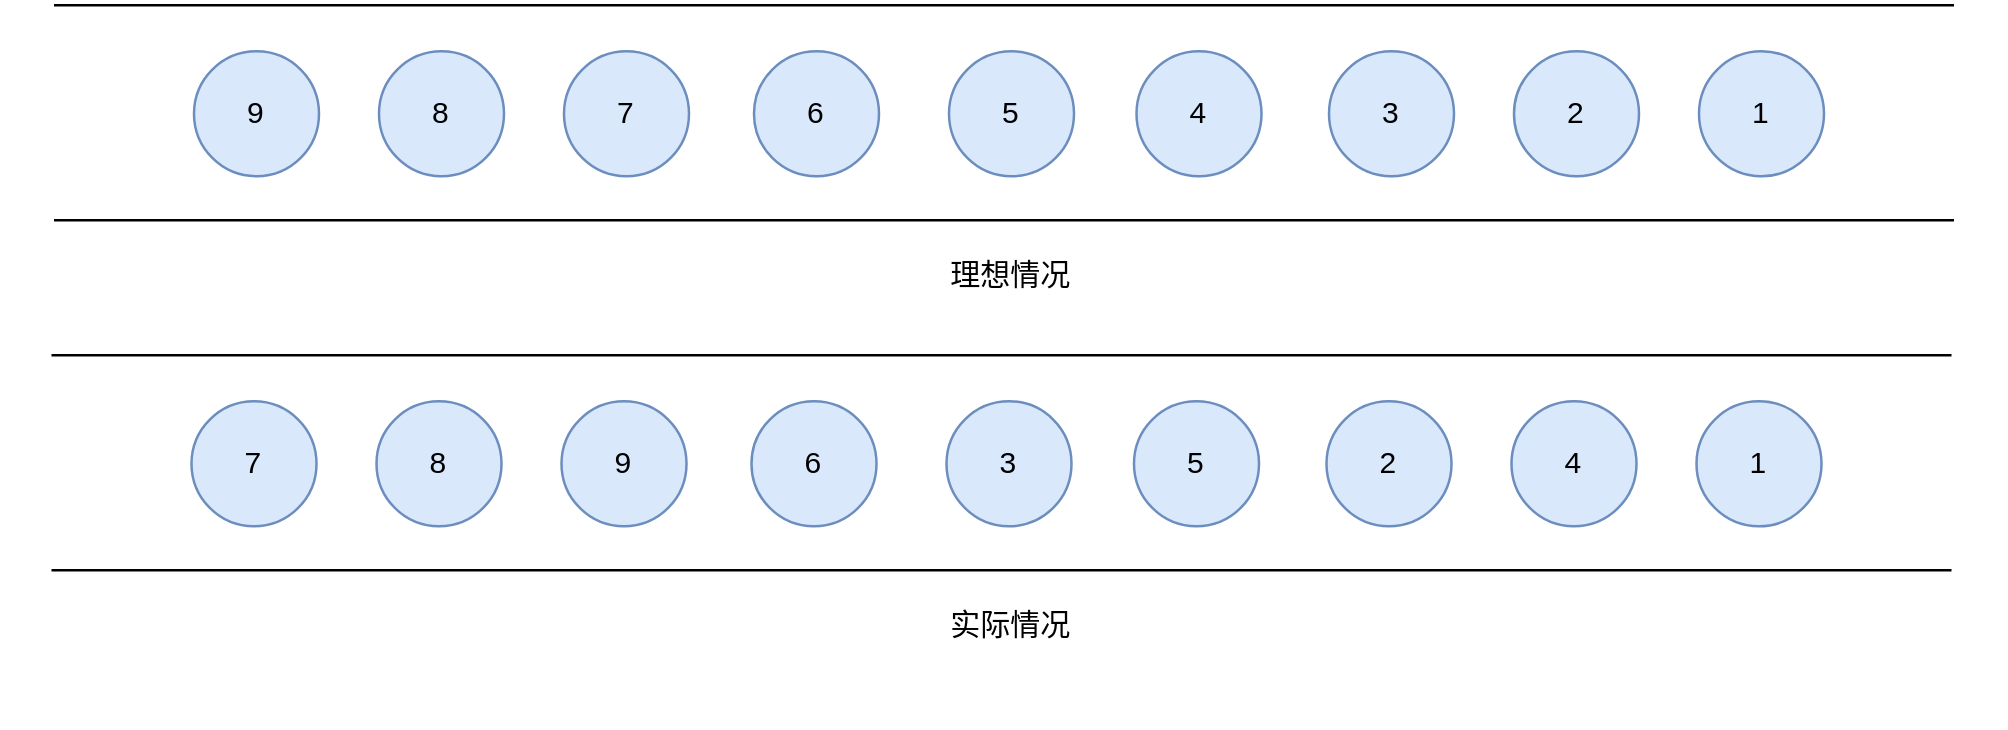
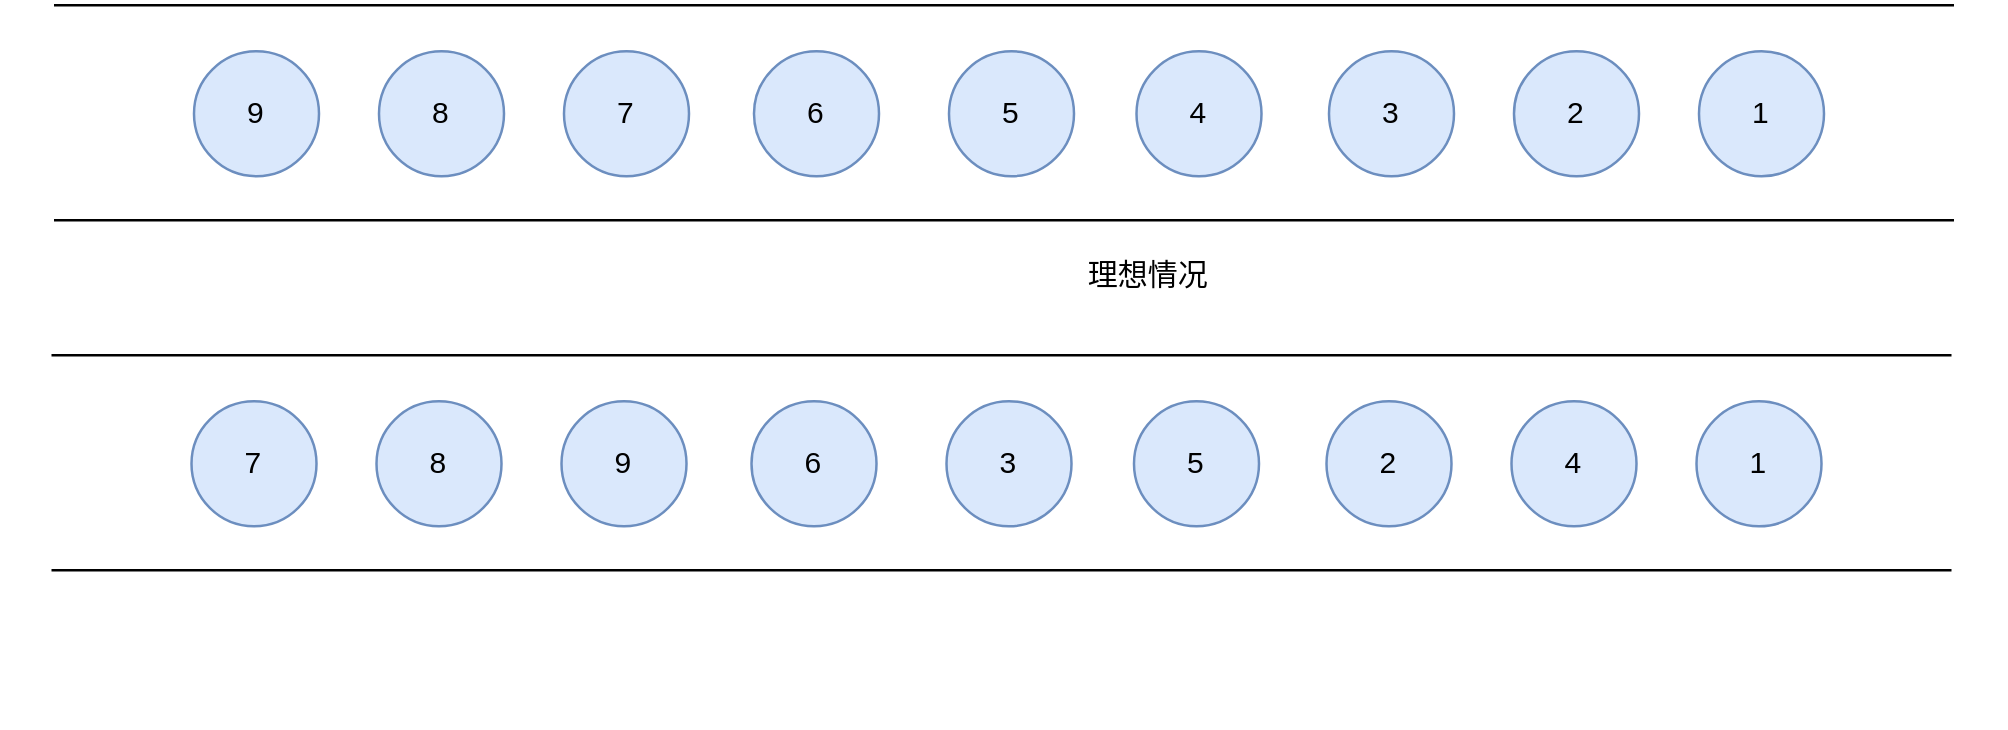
node "理想情况": moved (1011, 276) -> (1149, 276)
node "实际情况": removed
